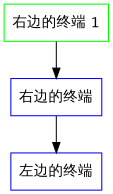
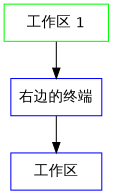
node "右边的终端 1": label "右边的终端 1" -> "工作区 1"
node "左边的终端": label "左边的终端" -> "工作区"
